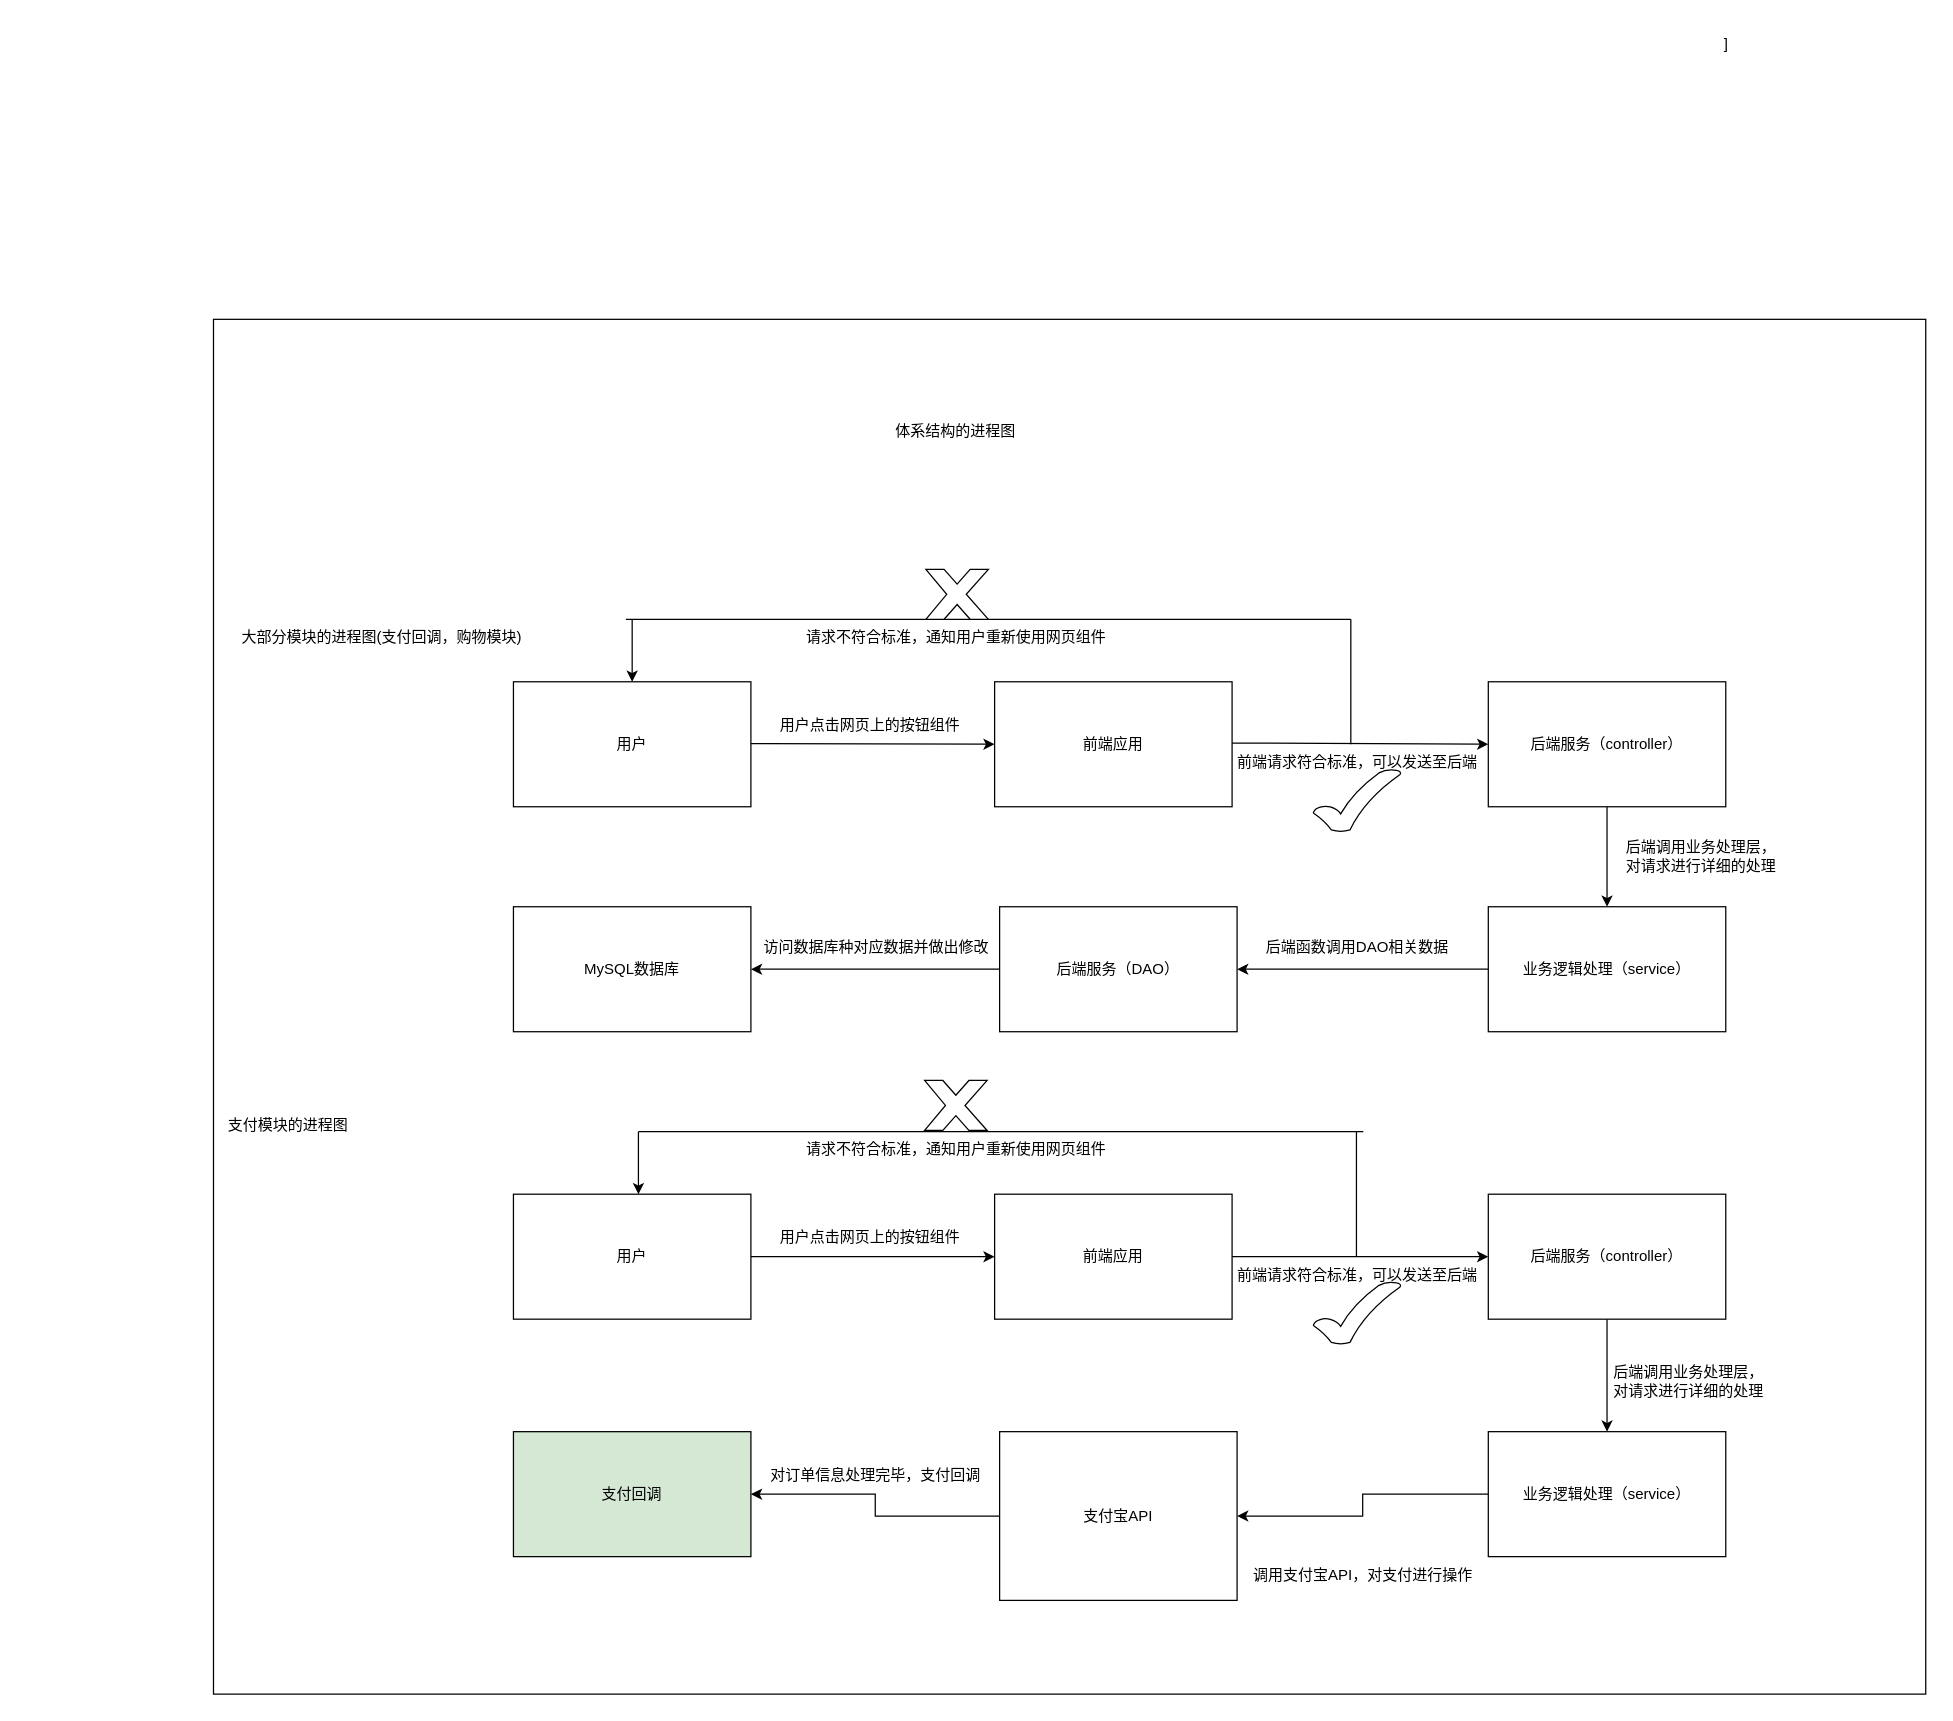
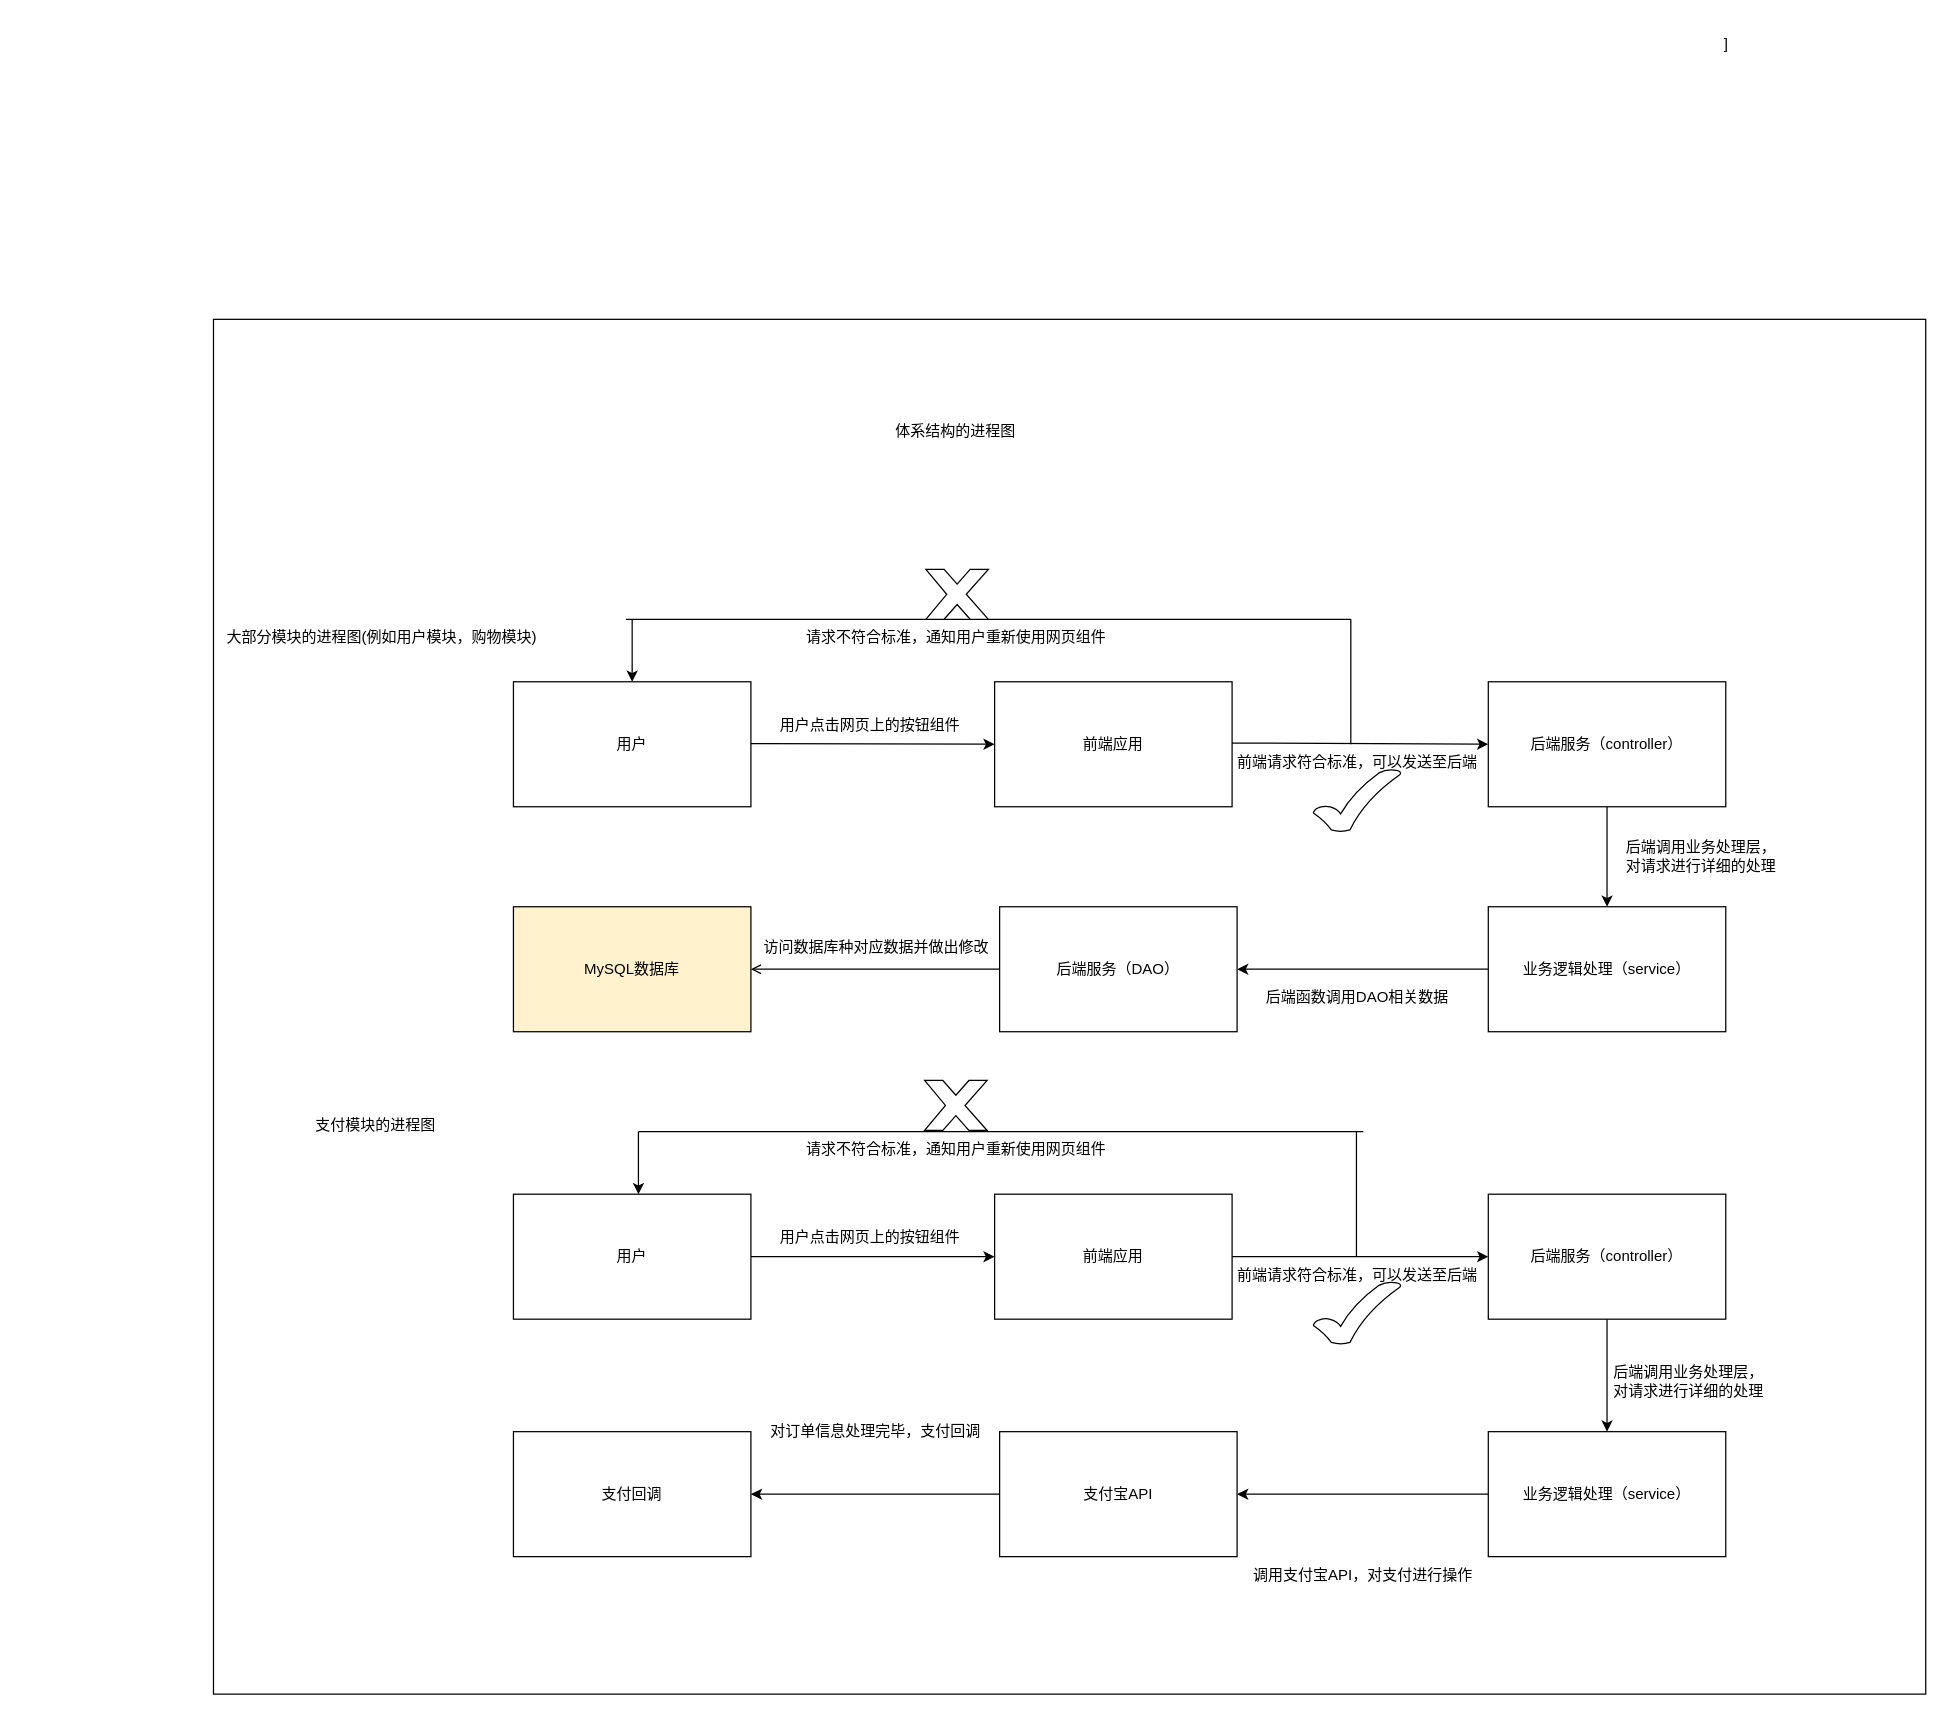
node "大部分模块的进程图(支付回调，购物模块)": label "大部分模块的进程图(支付回调，购物模块)" -> "大部分模块的进程图(例如用户模块，购物模块)"
node "后端函数调用DAO相关数据": moved (1357, 948) -> (1357, 998)
node "MySQL数据库": fillcolor #ffffff -> #fff2cc
edge "后端服务（DAO）" -> "MySQL数据库": arrowhead classic -> open
node "支付模块的进程图": moved (288, 1126) -> (376, 1126)
node "对订单信息处理完毕，支付回调": moved (876, 1476) -> (876, 1432)
node "支付回调": fillcolor #d5e8d4 -> #ffffff
node "支付宝API": size 238x169 -> 238x125
